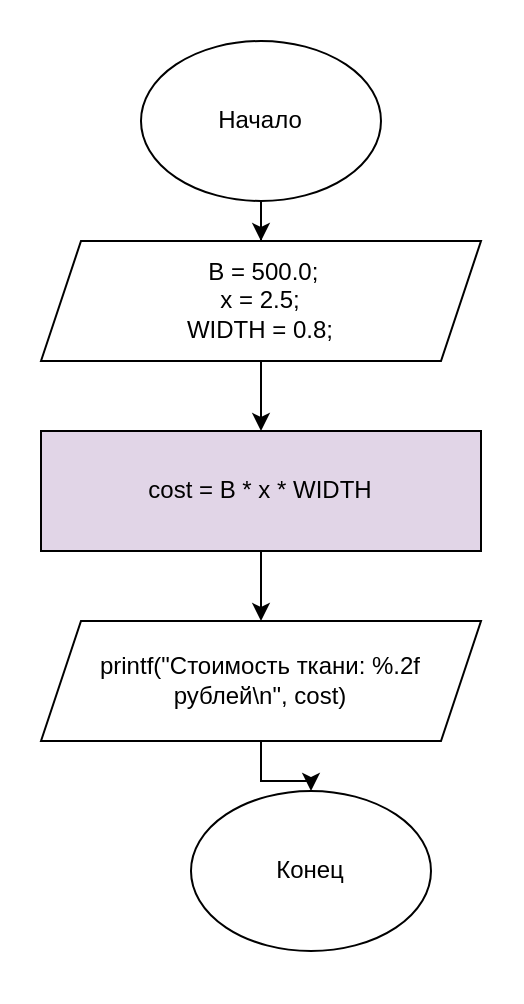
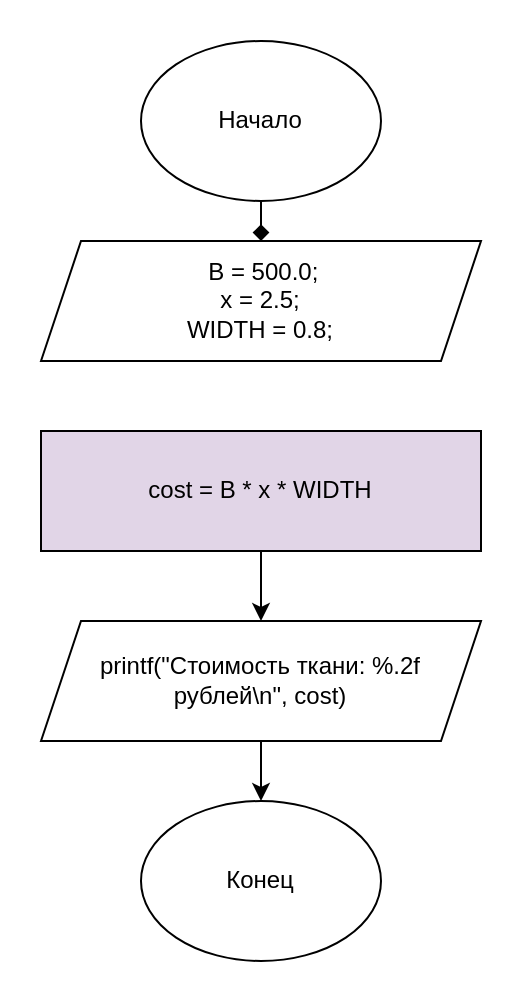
edge "Начало" -> "B = 500.0; x = 2.5; WIDTH = 0.8;": arrowhead classic -> diamond
edge "B = 500.0; x = 2.5; WIDTH = 0.8;" -> "cost = B * x * WIDTH": removed
node "Конец": moved (311, 871) -> (261, 881)
